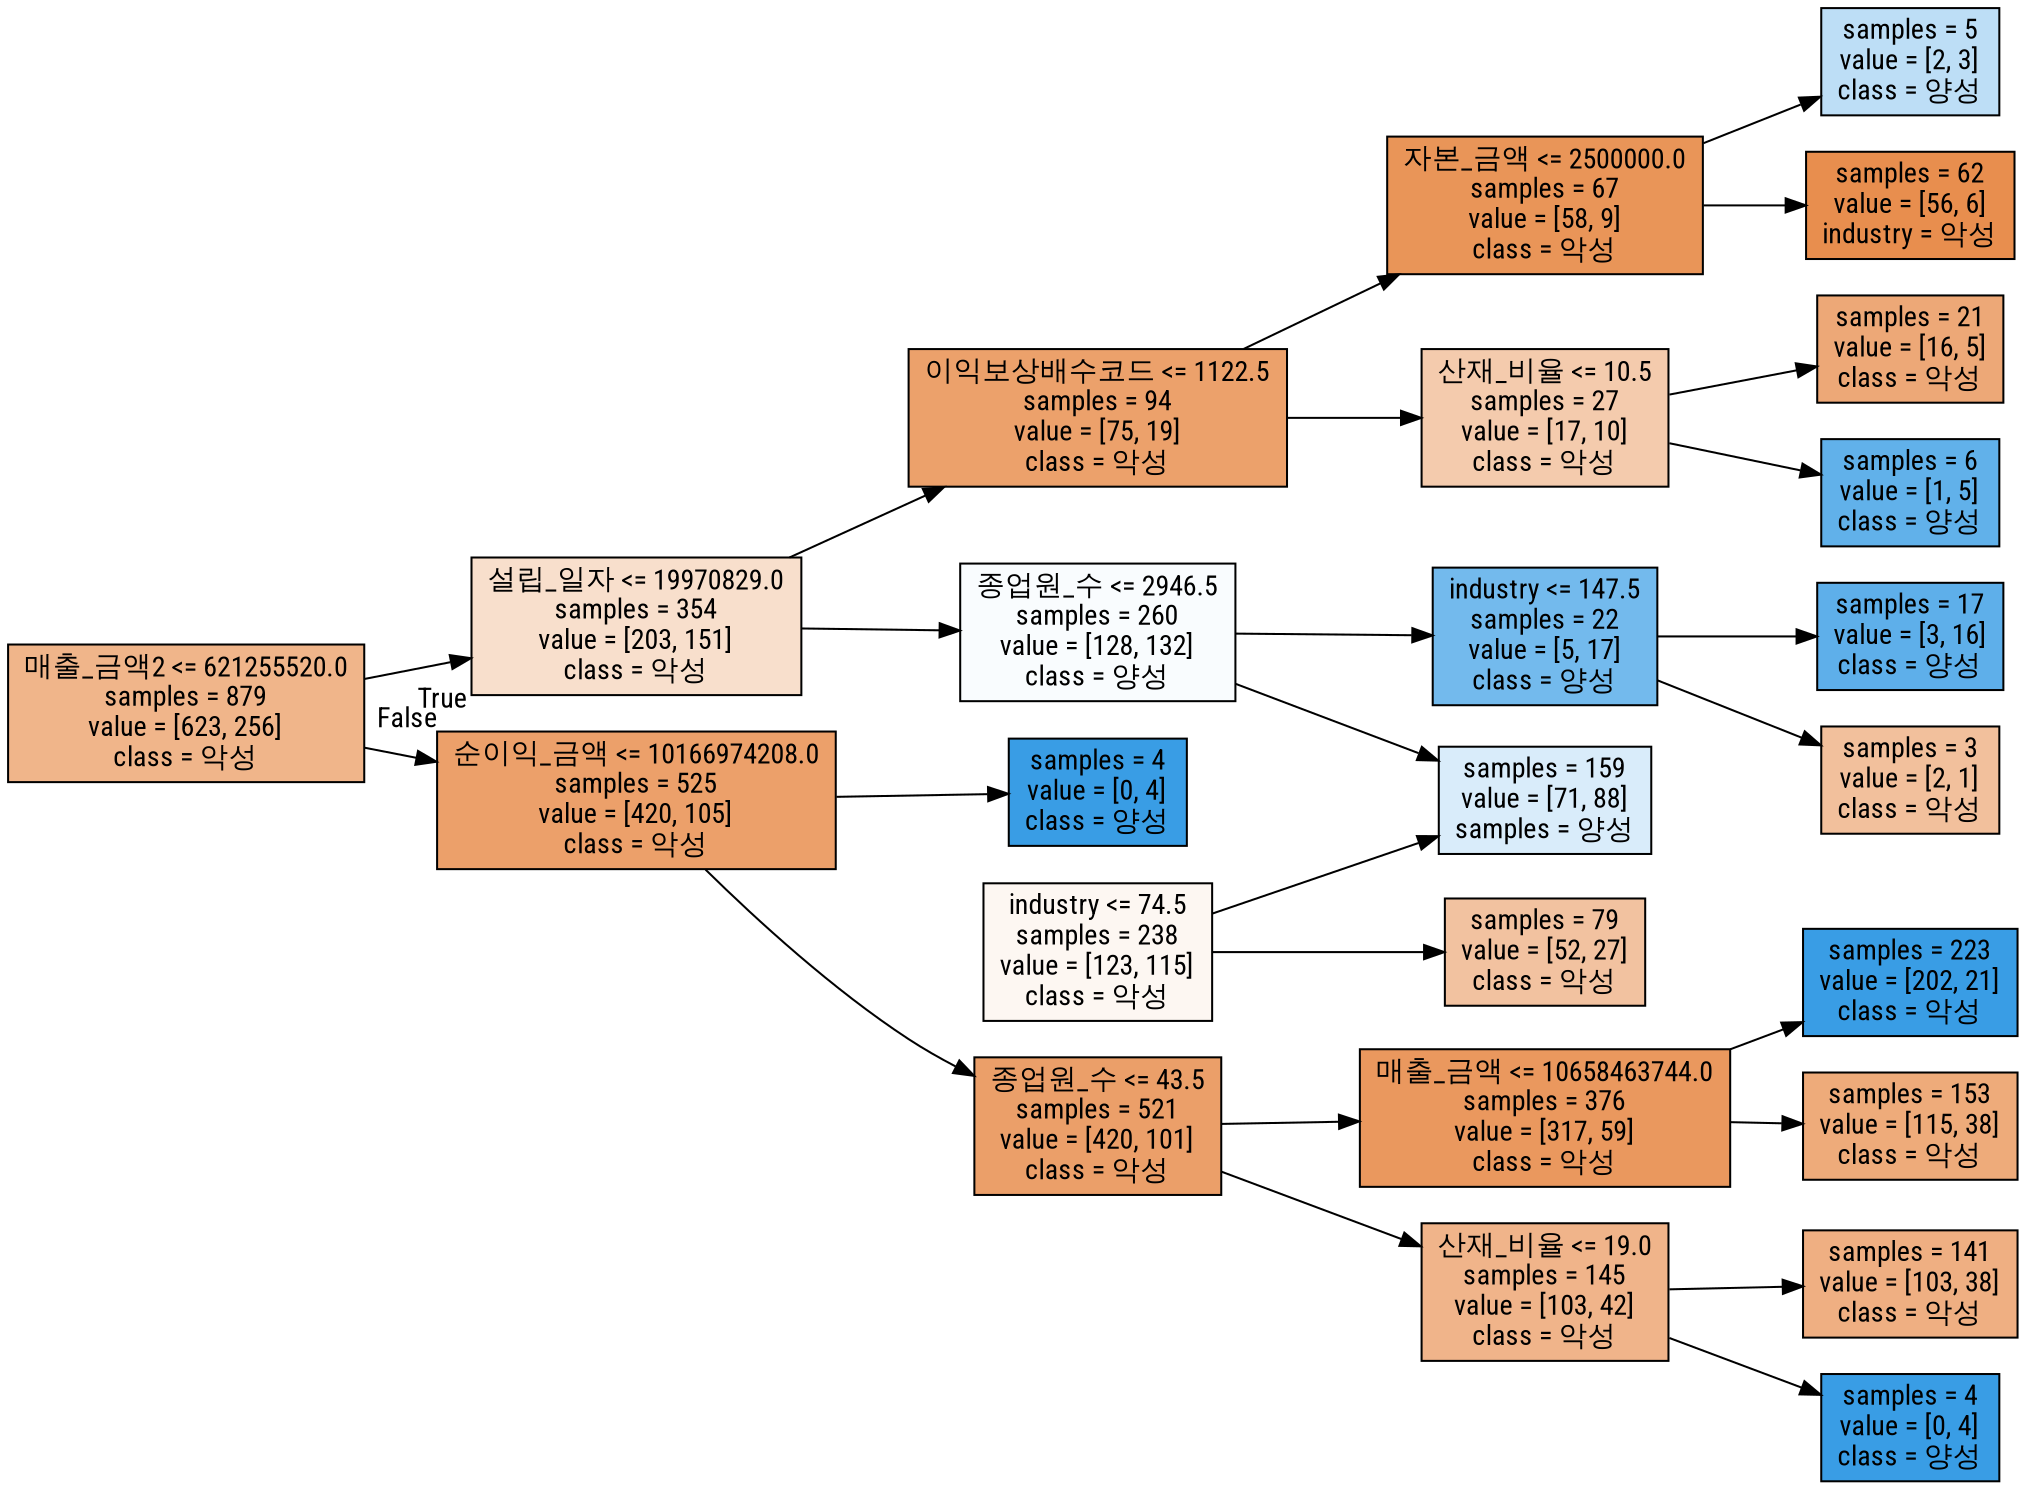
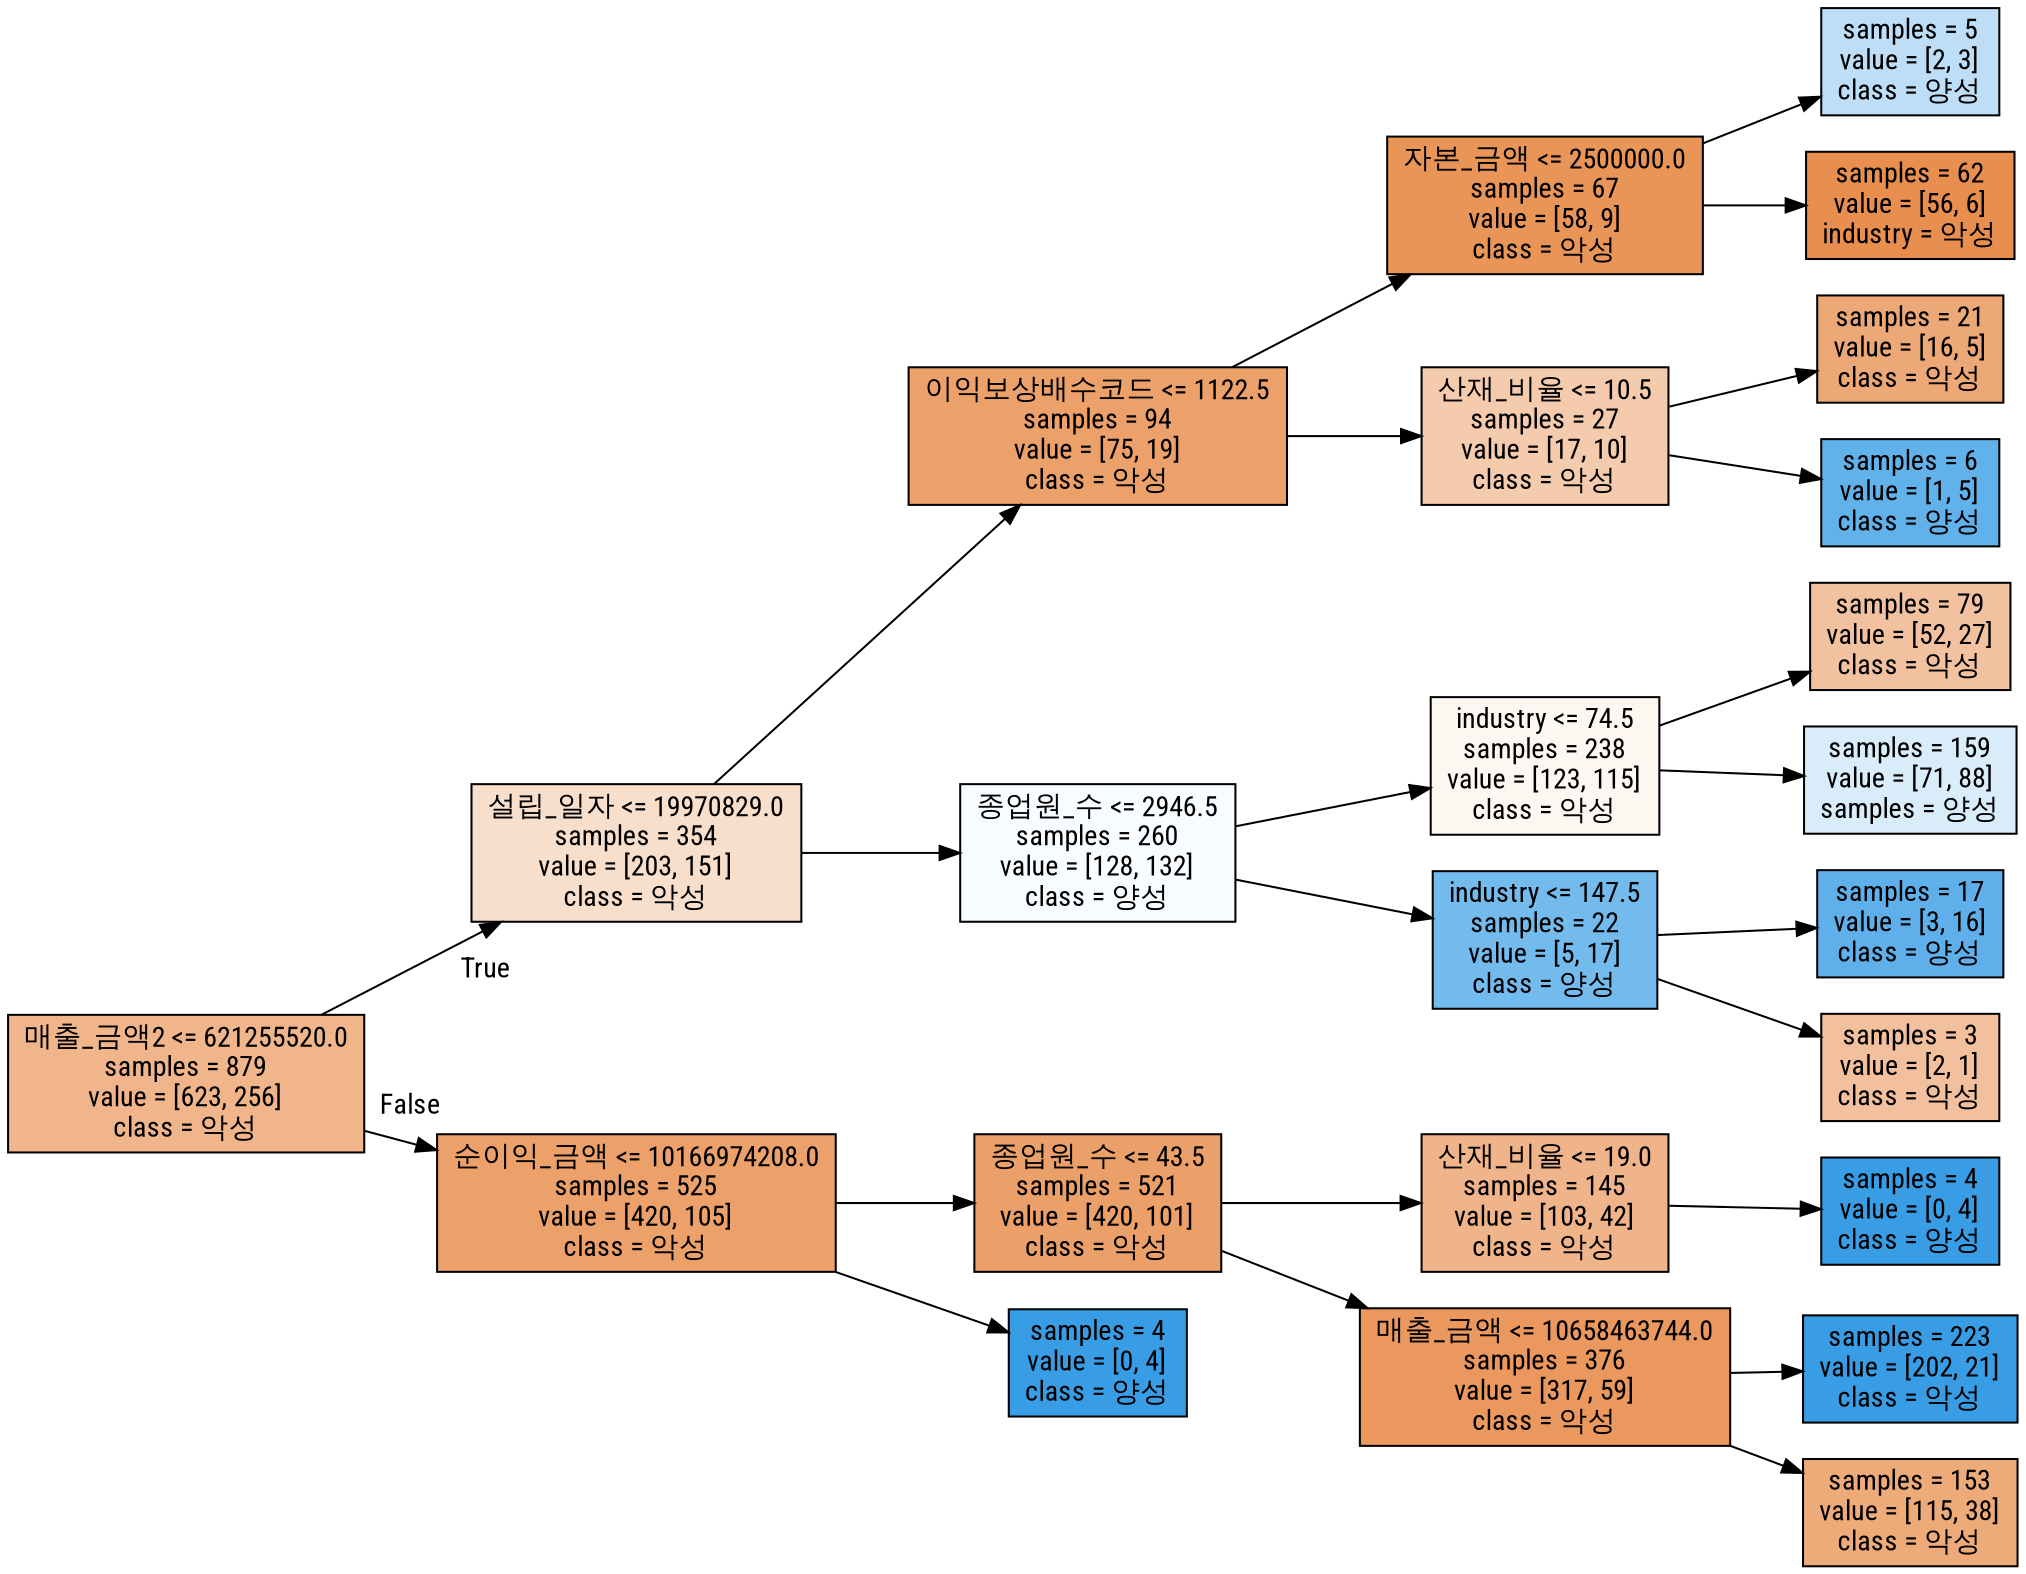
edge "종업원_수 <= 2946.5 samples = 260 value = [128, 132] class = 양성" -> "samples = 159 value = [71, 88] samples = 양성": now "종업원_수 <= 2946.5 samples = 260 value = [128, 132] class = 양성" -> "industry <= 74.5 samples = 238 value = [123, 115] class = 악성"
node "samples = 141 value = [103, 38] class = 악성": removed
